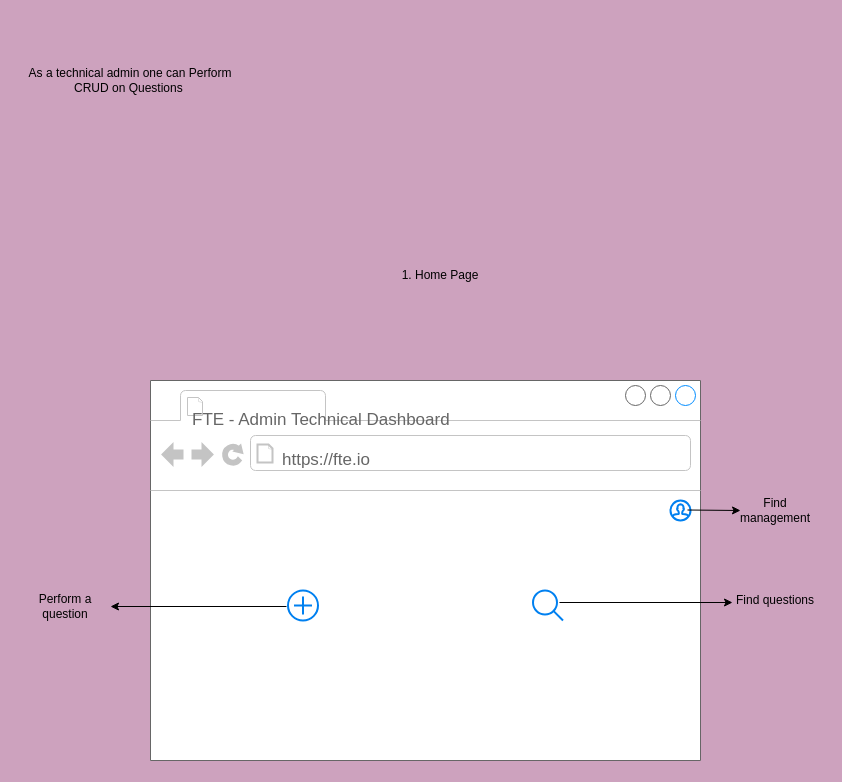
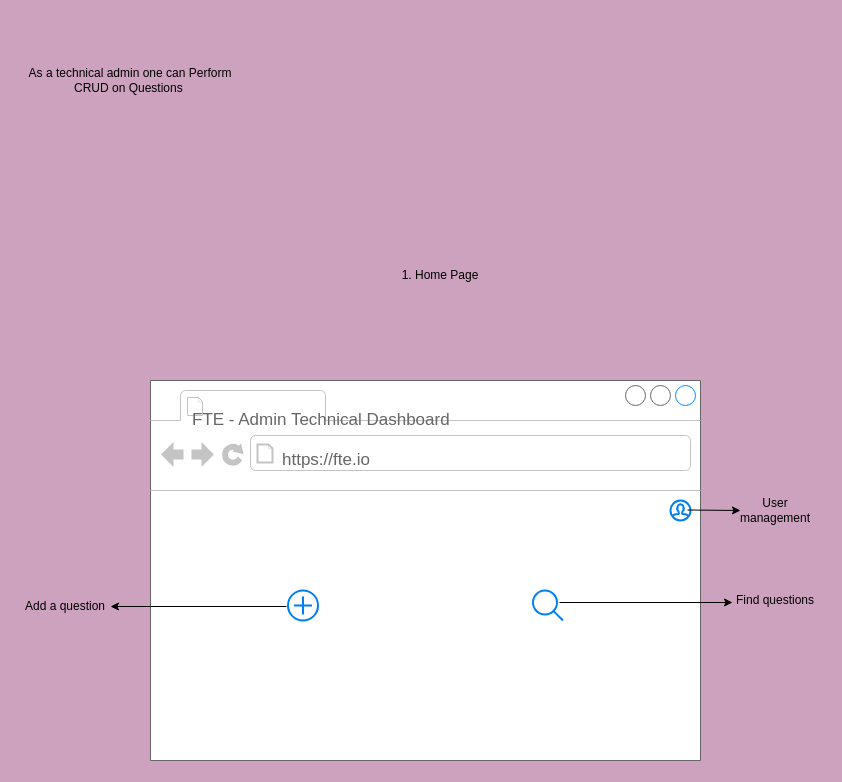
node "Find management": label "Find management" -> "User management"
node "Perform a question": label "Perform a question" -> "Add a question"
